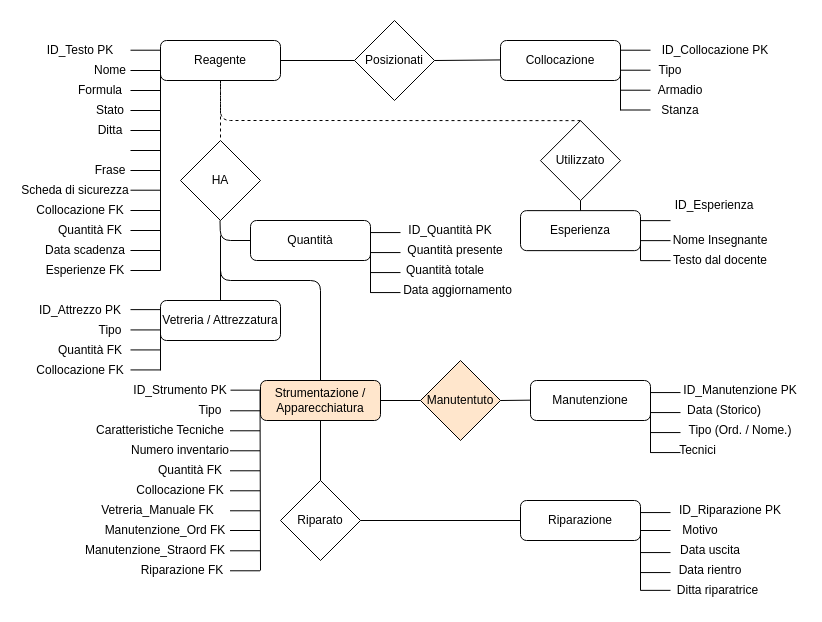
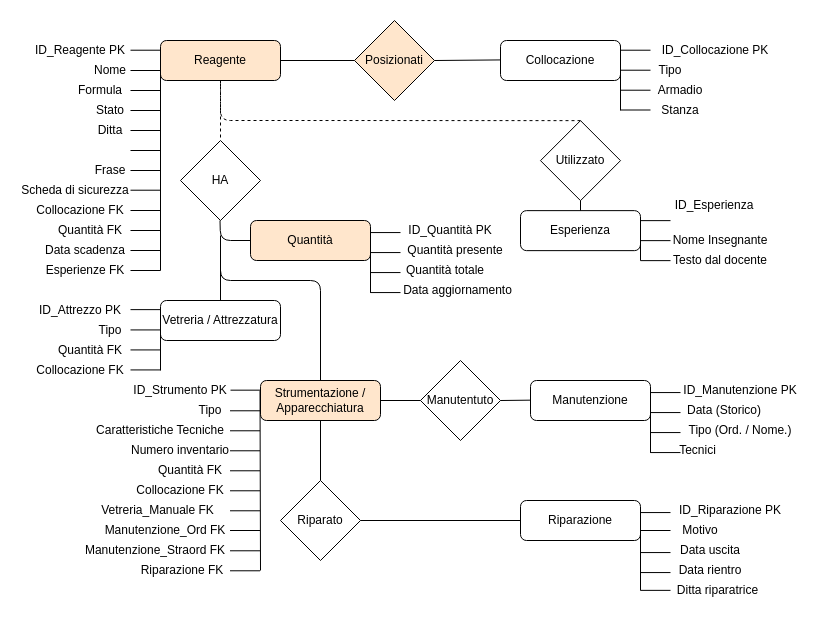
node "ID_Testo PK": label "ID_Testo PK" -> "ID_Reagente PK"
node "Reagente": fillcolor #ffffff -> #ffe6cc
node "Posizionati": fillcolor #ffffff -> #ffe6cc
node "Quantità": fillcolor #ffffff -> #ffe6cc
node "Manutentuto": fillcolor #ffe6cc -> #ffffff
